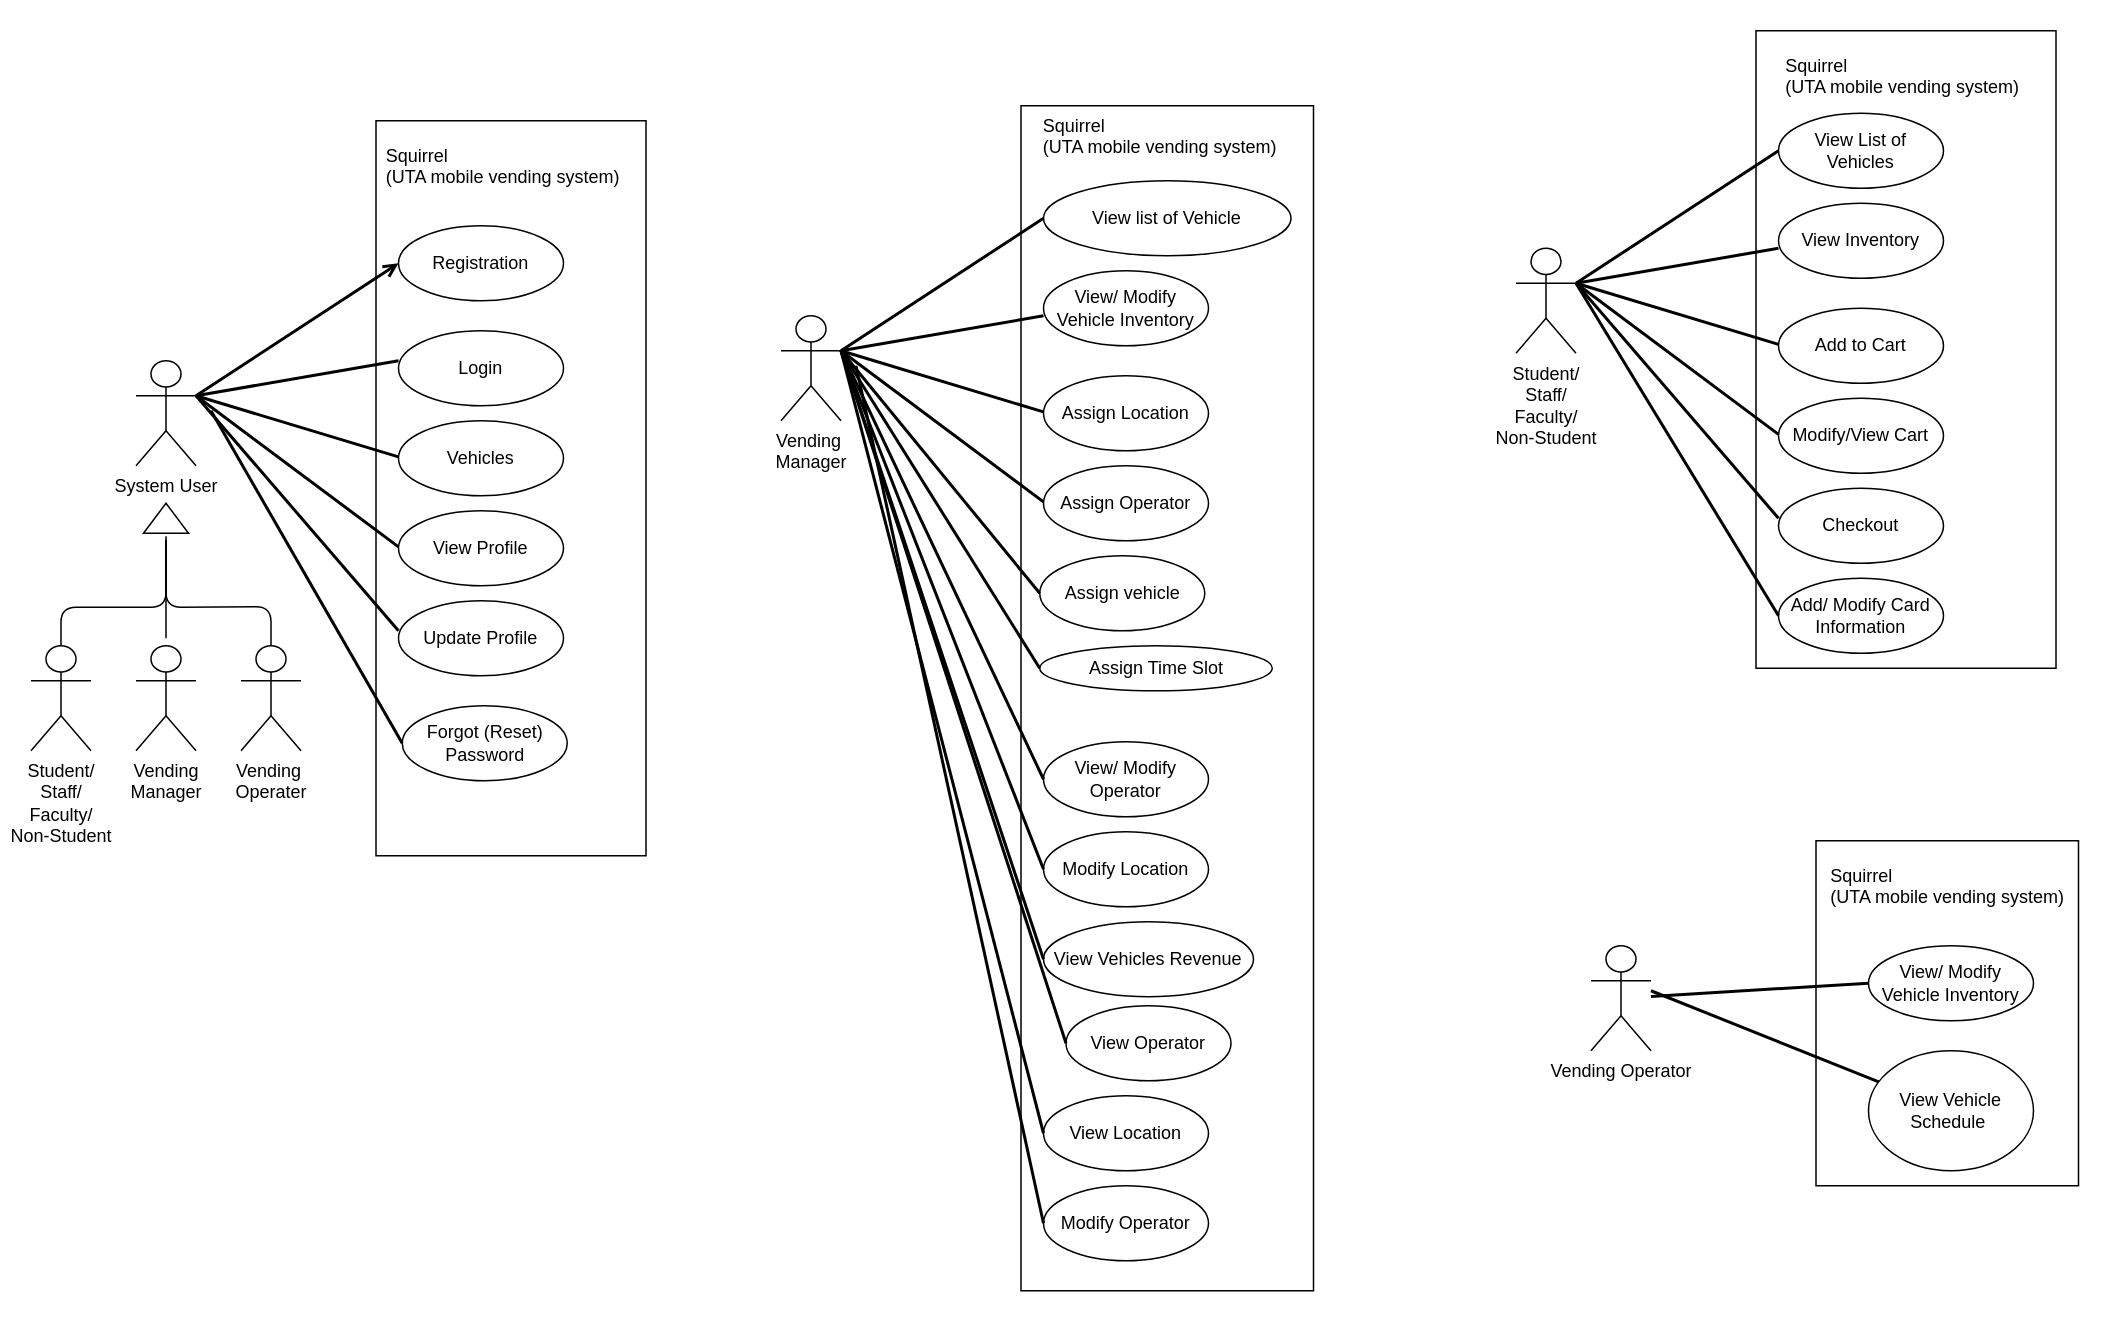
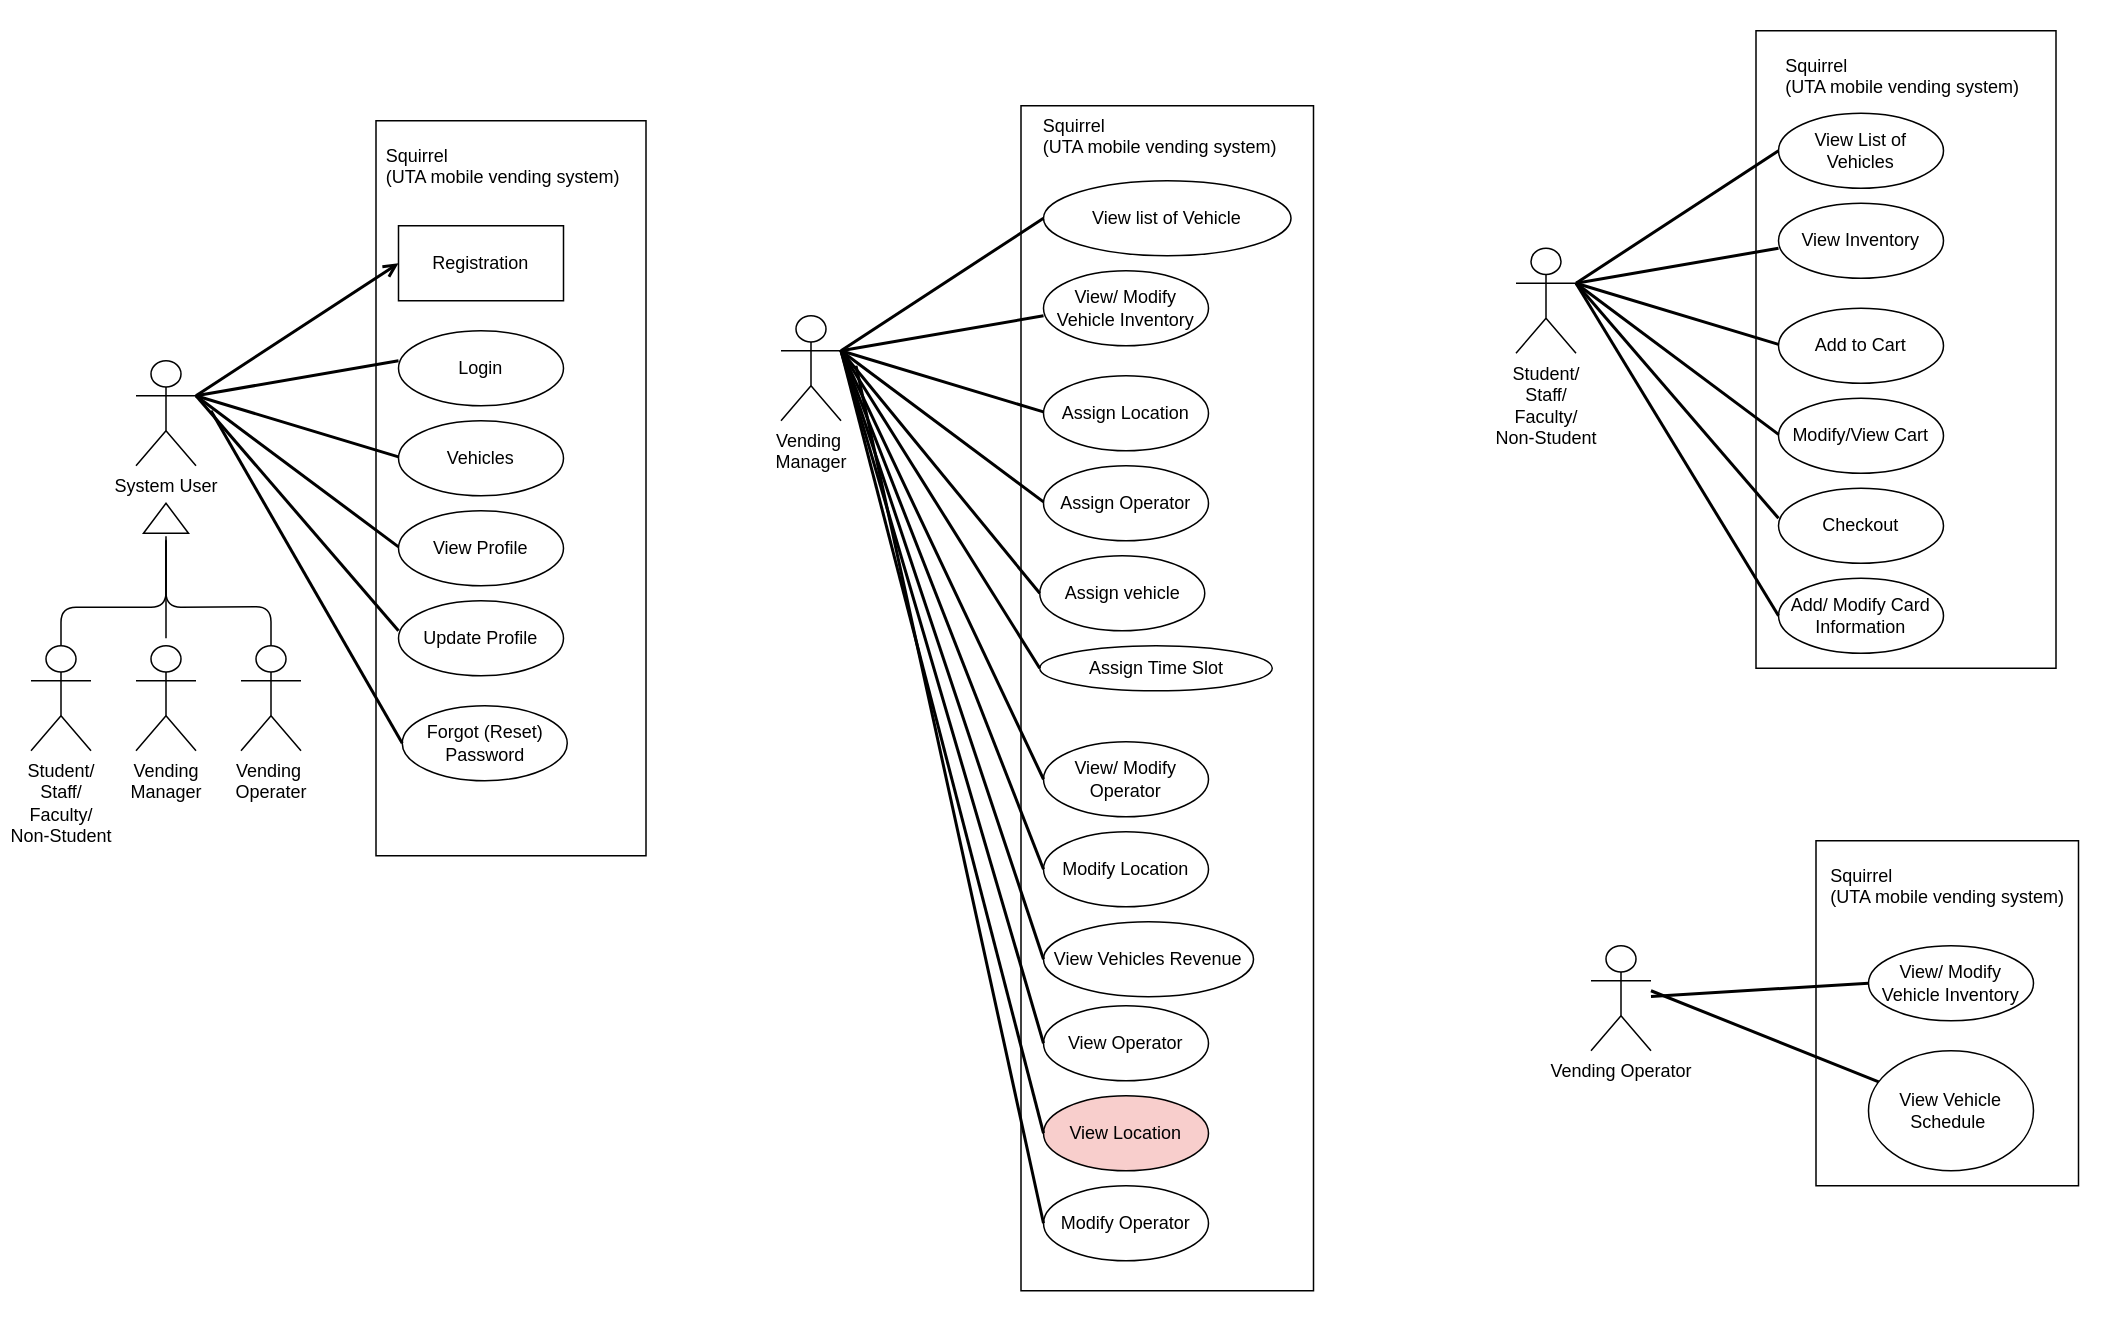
node "Registration": shape ellipse -> rectangle
node "View Operator": moved (1148, 1043) -> (1126, 1043)
node "View Location": fillcolor #ffffff -> #f8cecc
